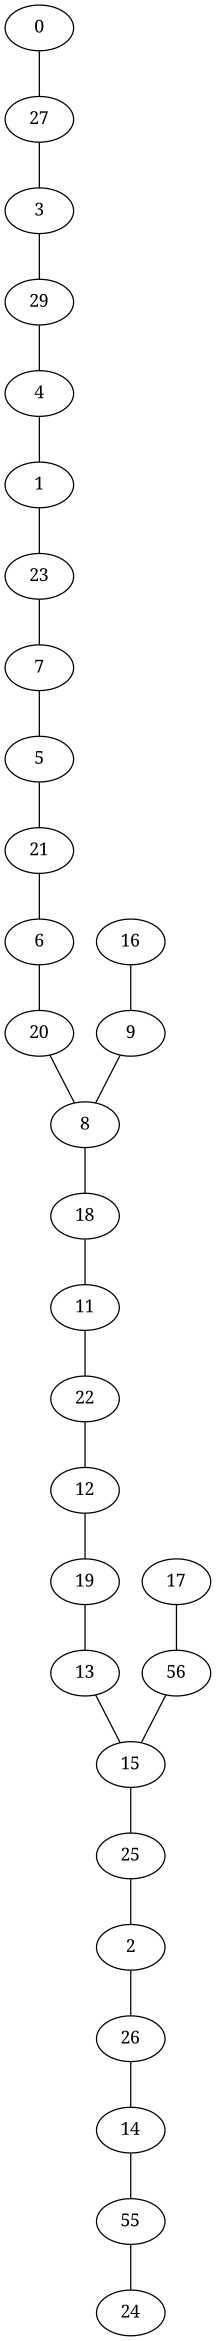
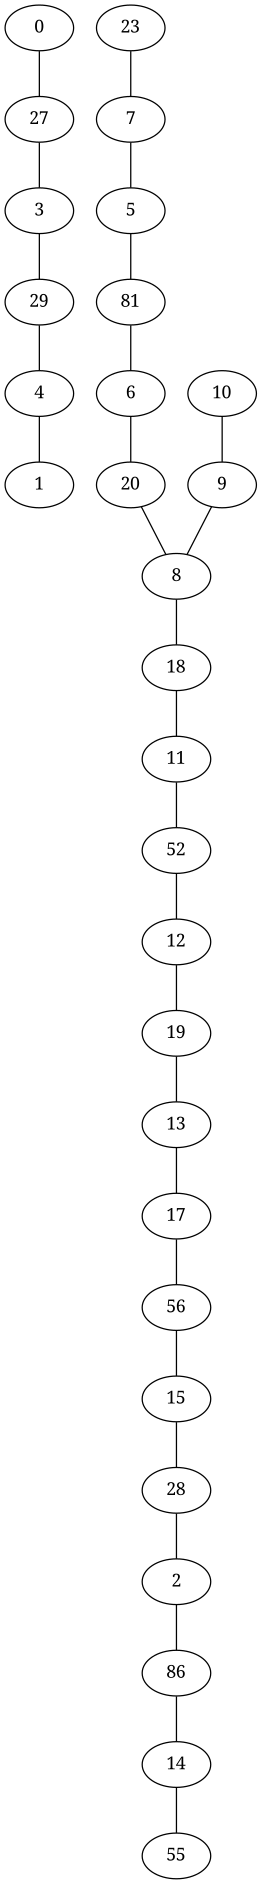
edge "1" -- "23": removed
node "21": label "21" -> "81"
node "16": label "16" -> "10"
node "22": label "22" -> "52"
edge "13" -- "15": now "13" -- "17"
node "25": label "25" -> "28"
node "26": label "26" -> "86"
node "24": removed
